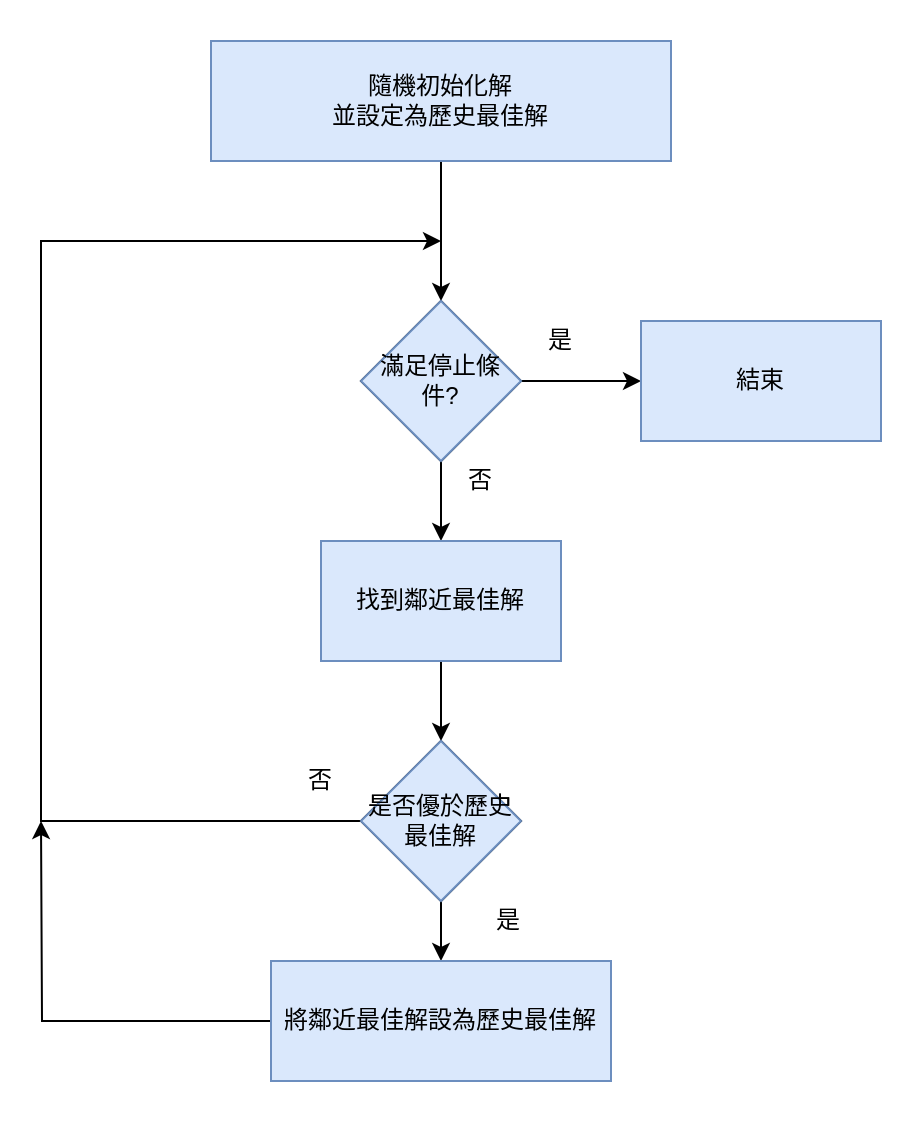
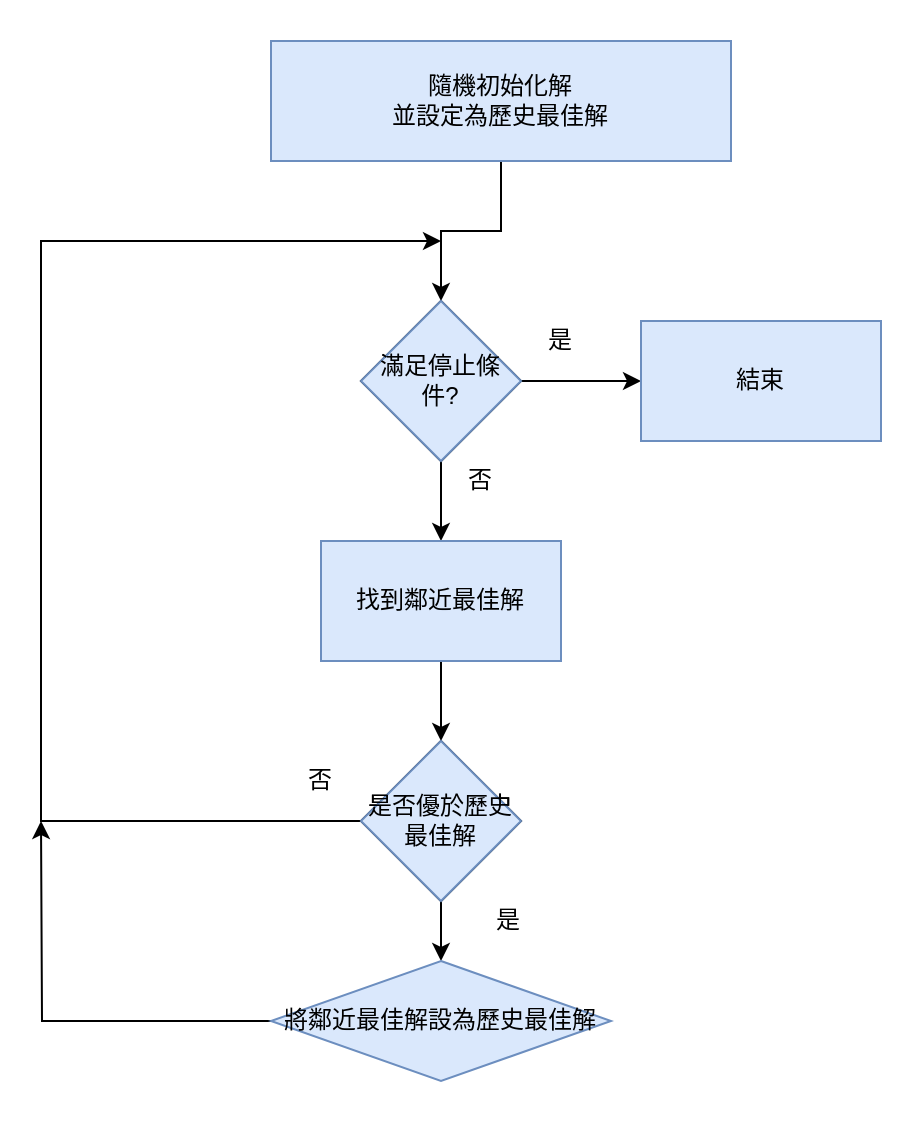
node "隨機初始化解 並設定為歷史最佳解": moved (441, 101) -> (501, 101)
node "將鄰近最佳解設為歷史最佳解": shape rectangle -> diamond
